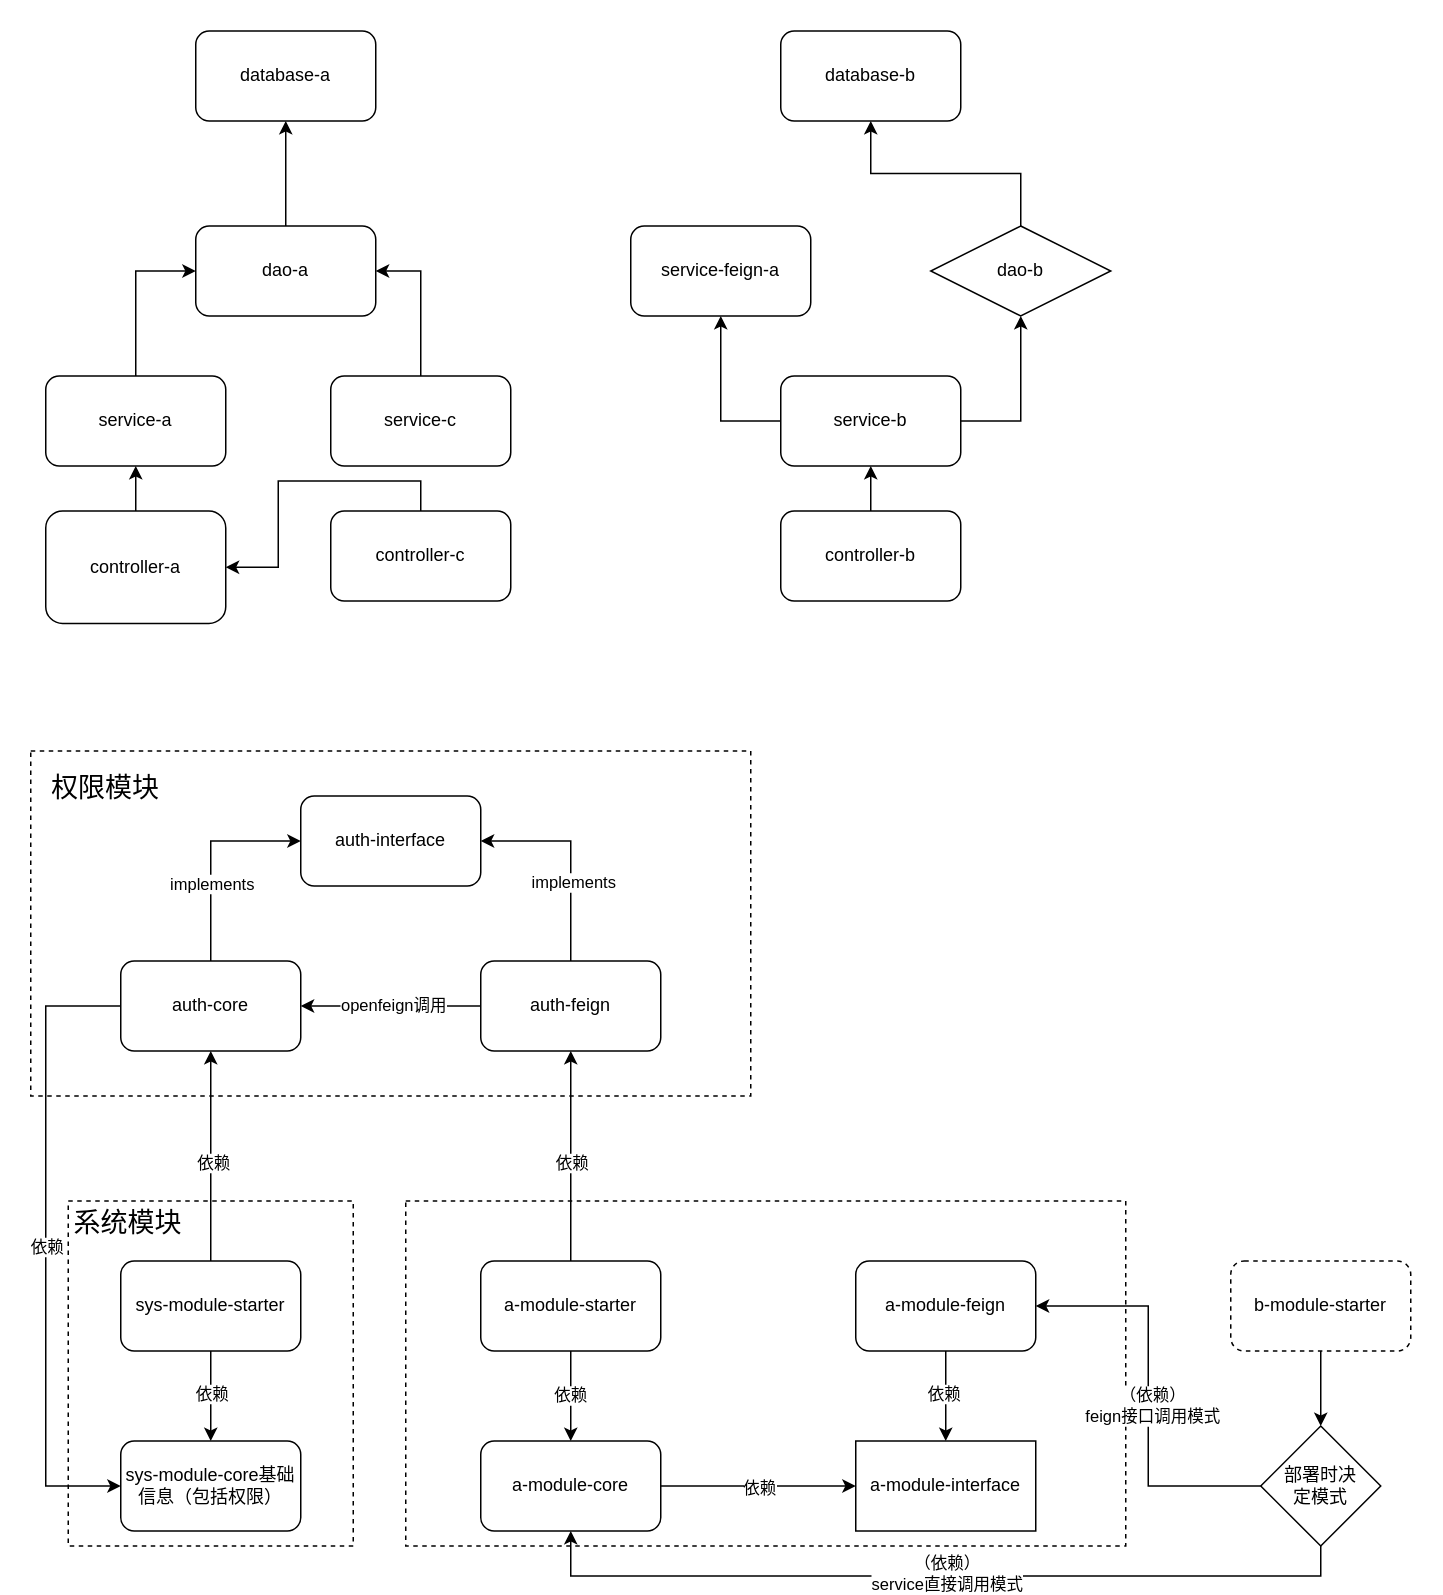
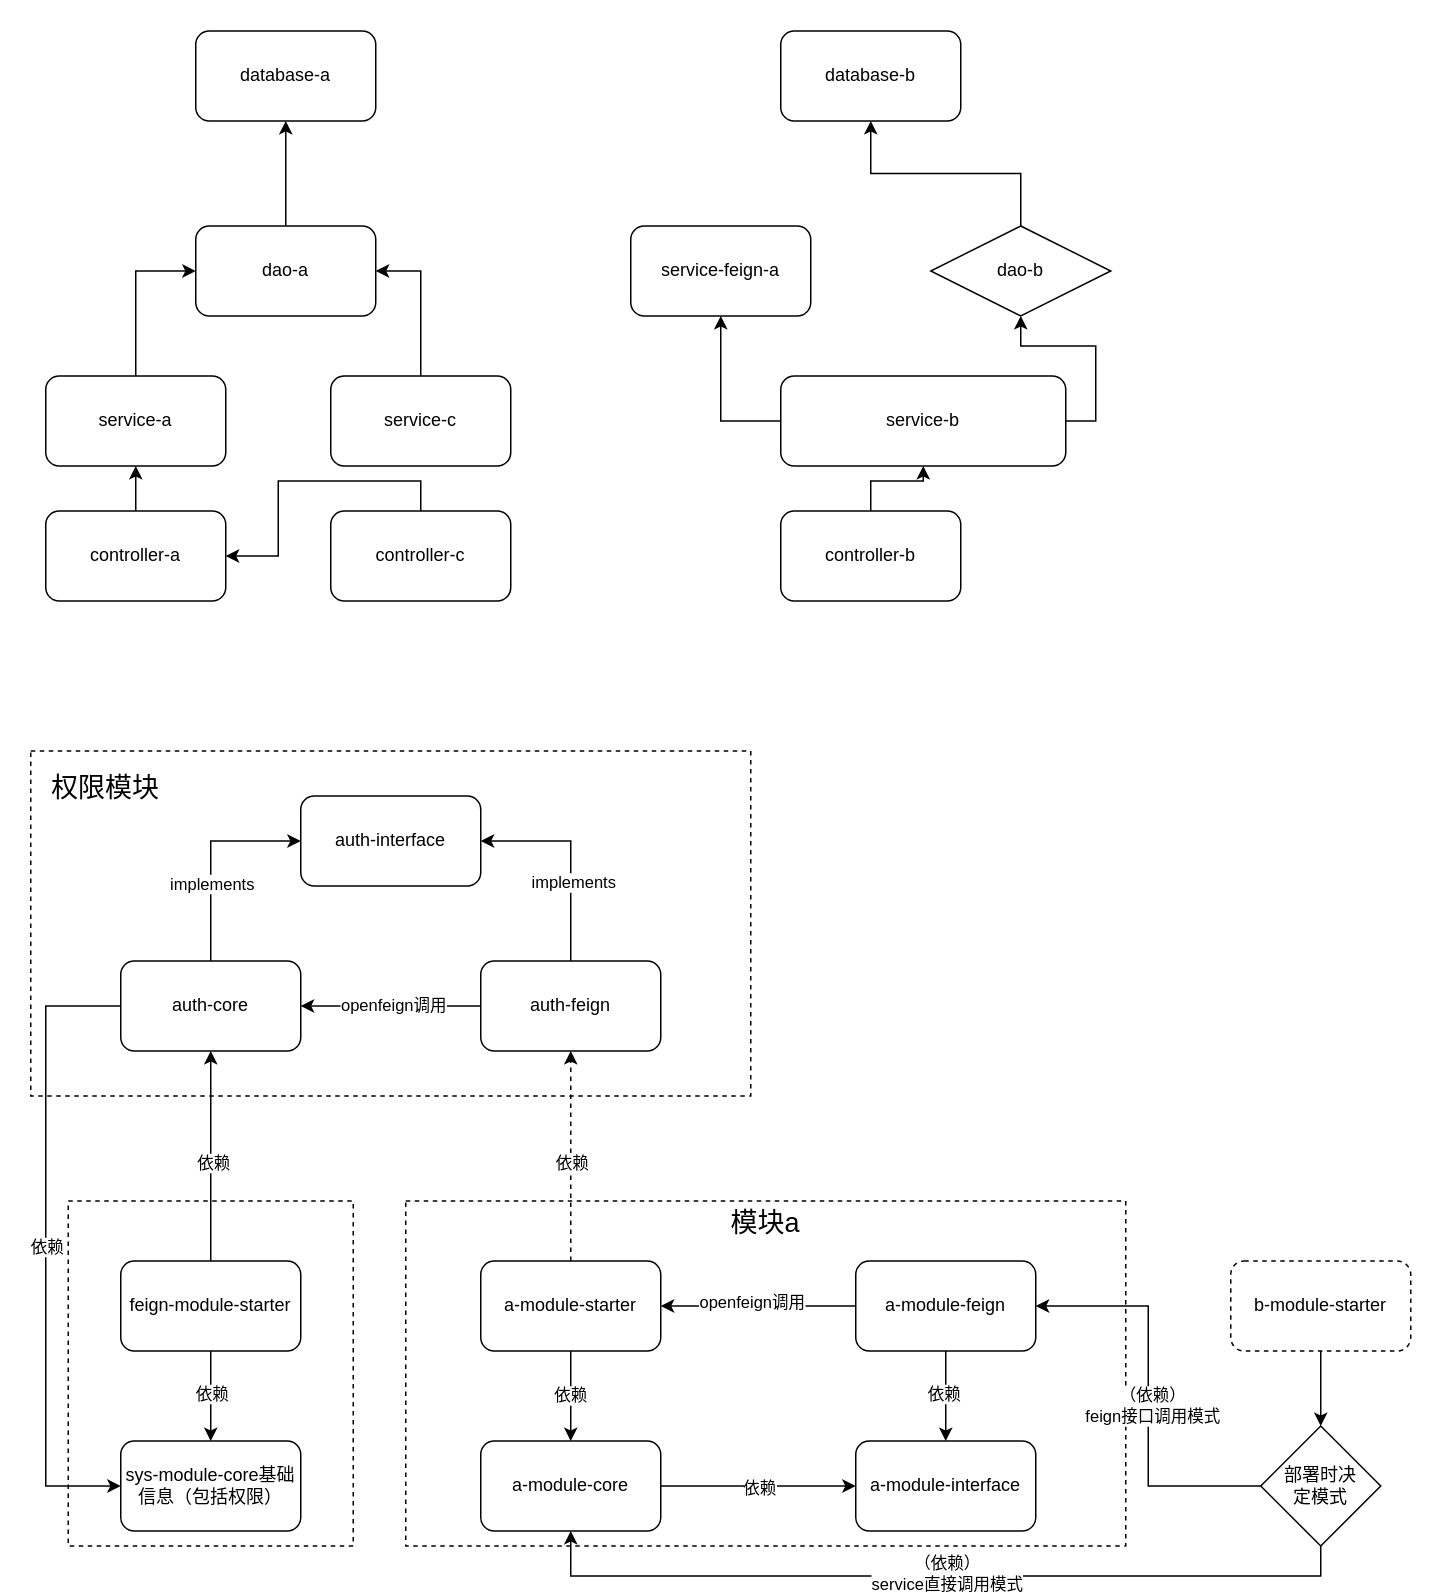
node "service-b": size 180x90 -> 285x90
node "controller-a": size 180x113 -> 180x90
edge "a-module-starter" -> "auth-feign": style solid -> dashed
node "系统模块": removed
node "模块a": added
node "sys-module-starter": label "sys-module-starter" -> "feign-module-starter"
edge "a-module-feign" -> "a-module-starter": added, label "openfeign调用"
node "a-module-interface": shape rectangle -> rounded rectangle
